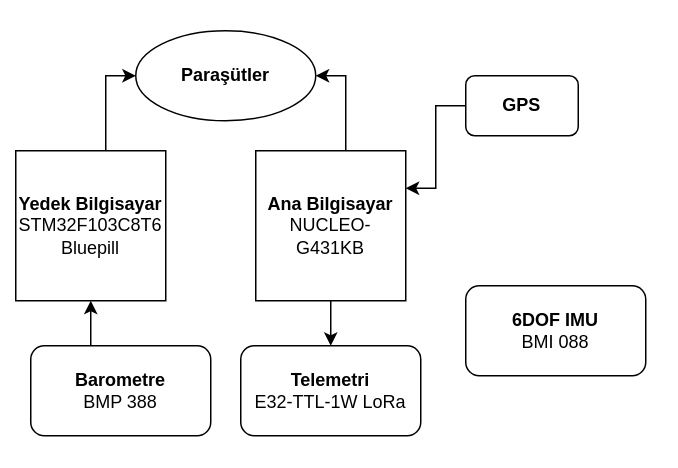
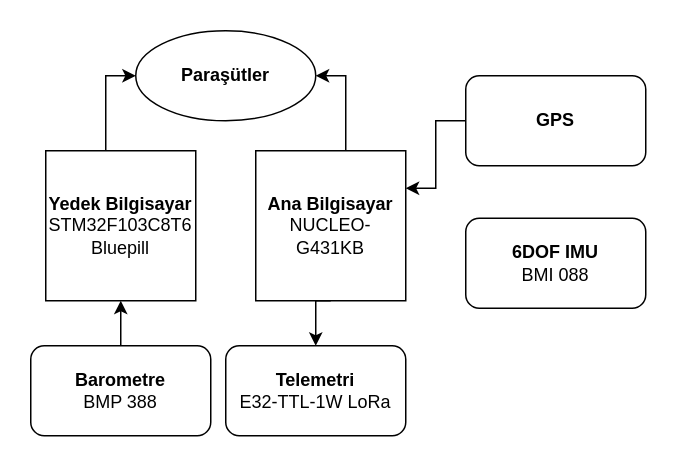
node "GPS": size 113x60 -> 180x90
node "Yedek Bilgisayar STM32F103C8T6 Bluepill": moved (91, 226) -> (121, 226)
node "6DOF IMU BMI 088": moved (556, 331) -> (556, 263)
node "Telemetri E32-TTL-1W LoRa": moved (331, 391) -> (316, 391)
